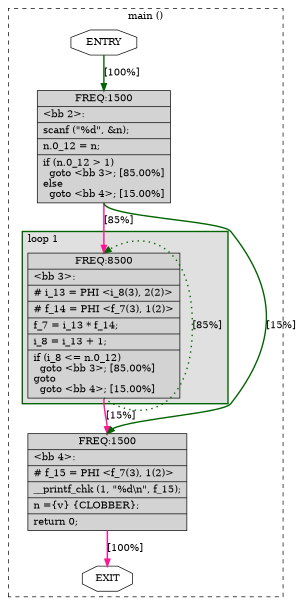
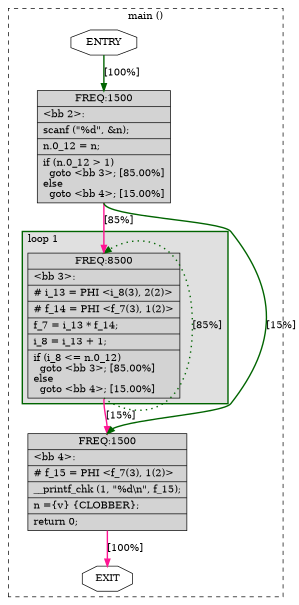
node "FREQ:8500": text "goto" -> "else"
